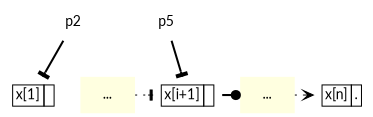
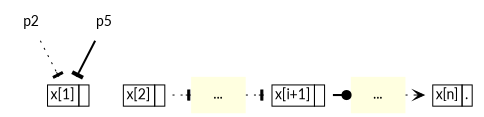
edge "p2" -> "x[1]": style bold -> dotted
edge "p5" -> "x[i+1]": now "p5" -> "x[1]"
node "x[2]": added
